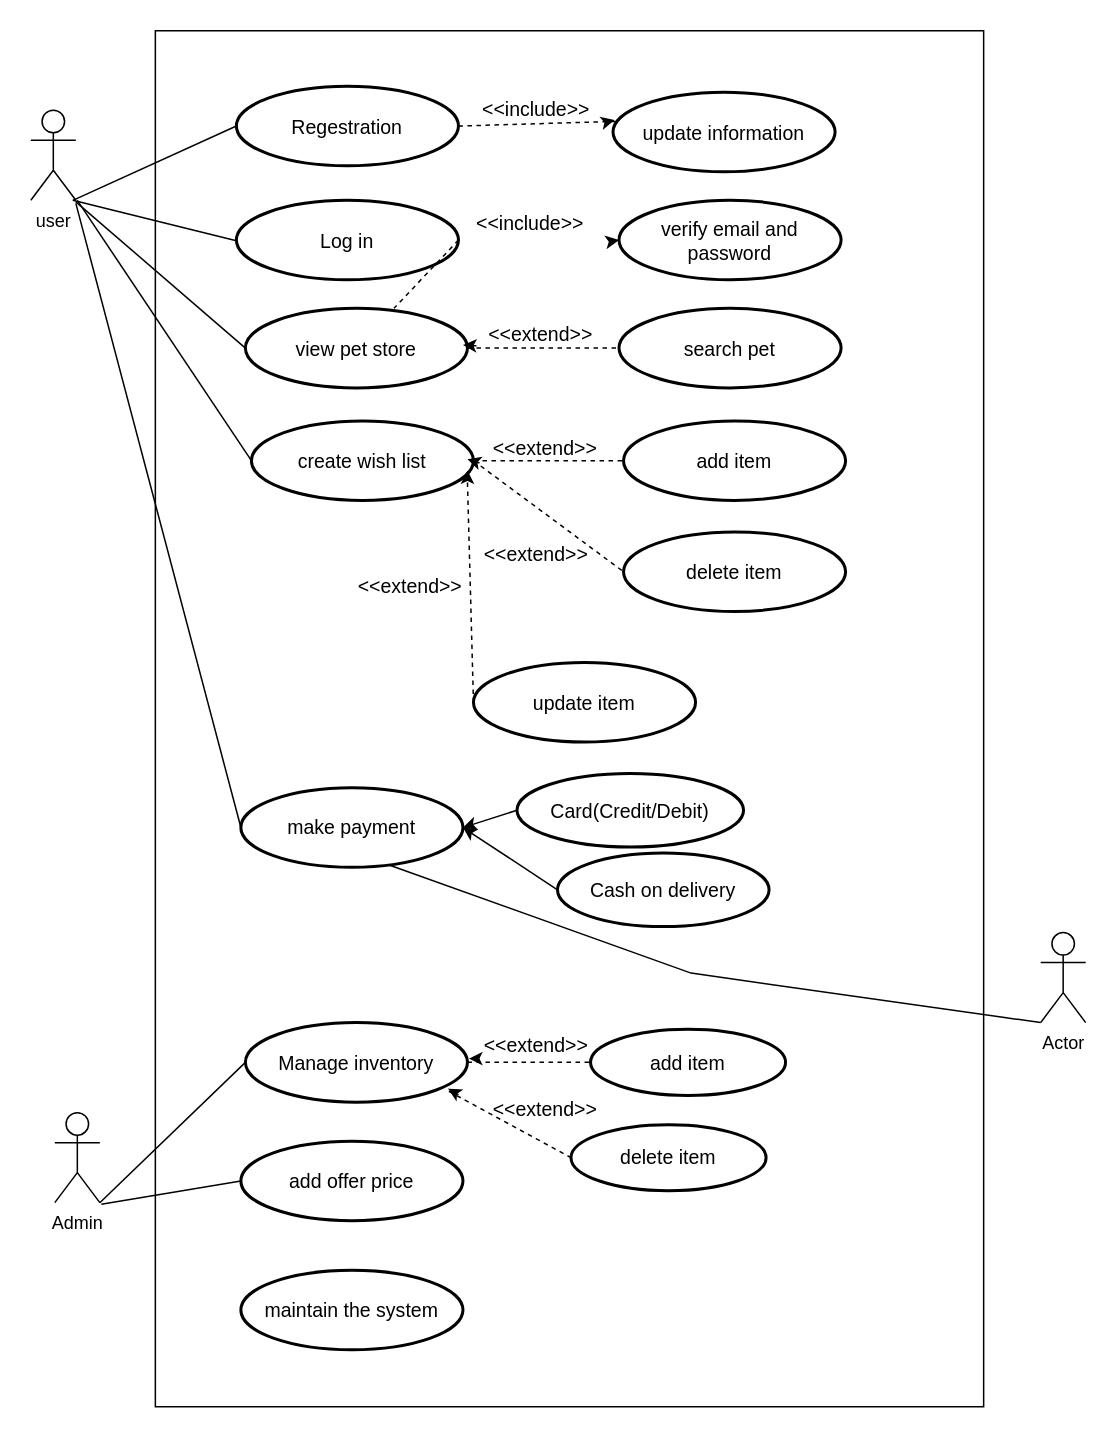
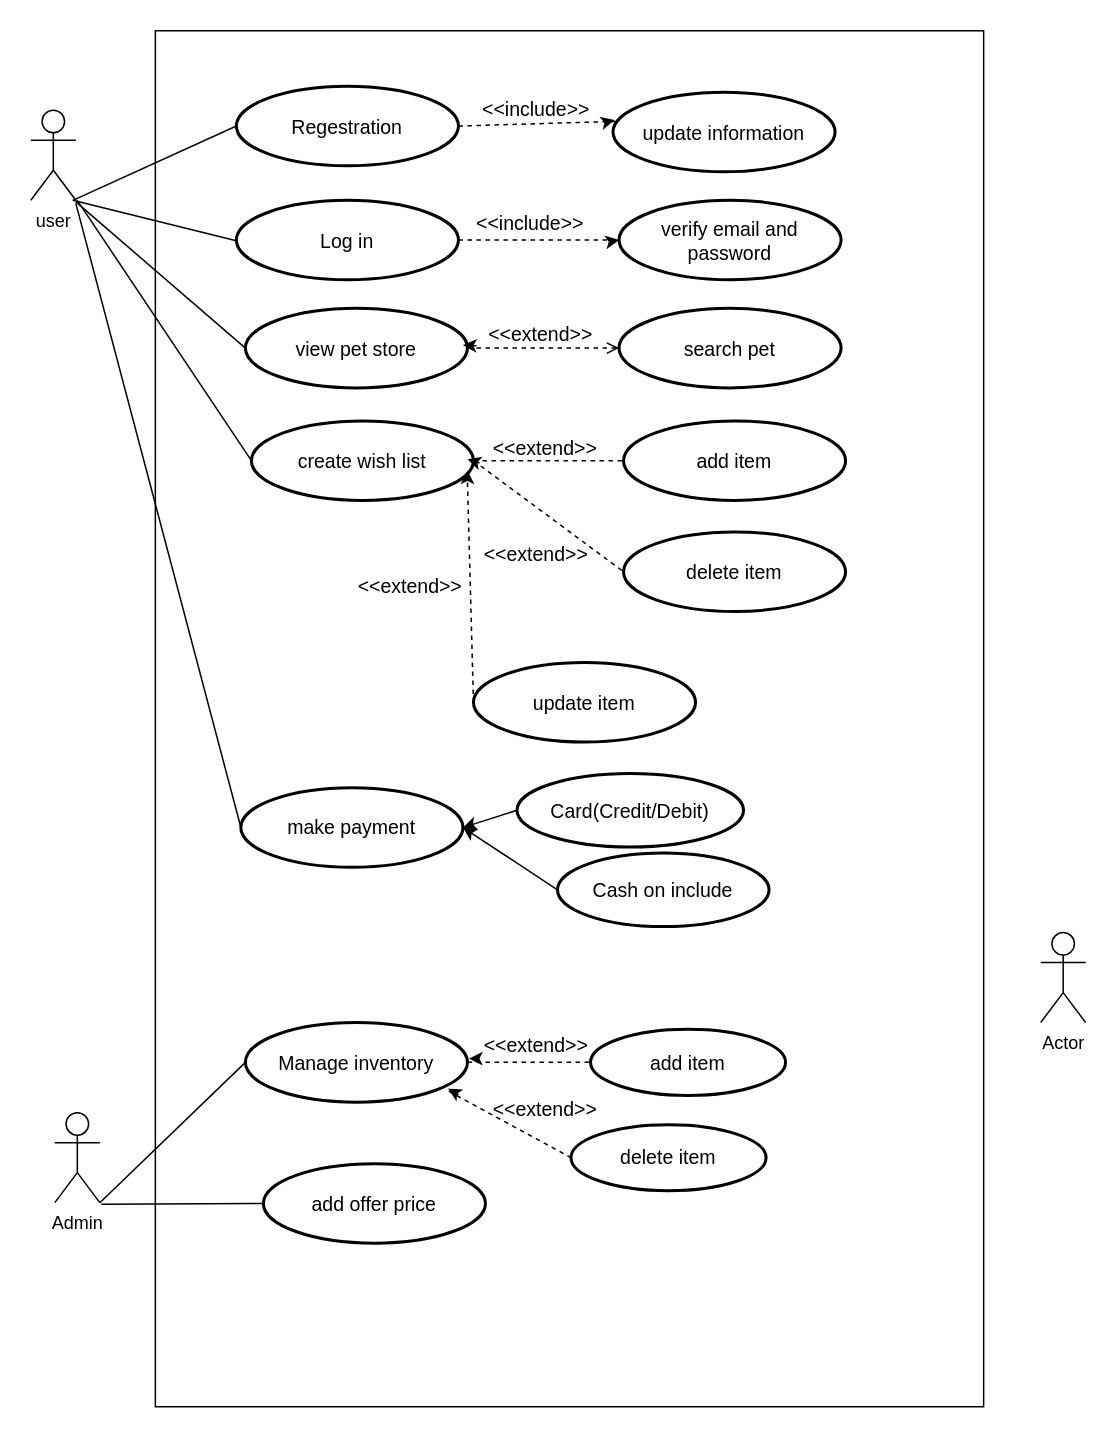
edge "Log in" -- "view pet store": now "Log in" -- "verify email and password"
edge "view pet store" -- "search pet": arrowhead none -> open
node "Cash on delivery": label "Cash on delivery" -> "Cash on include"
edge "make payment" -- "Actor": removed
node "add offer price": moved (352, 1181) -> (374, 1203)
node "maintain the system": removed
